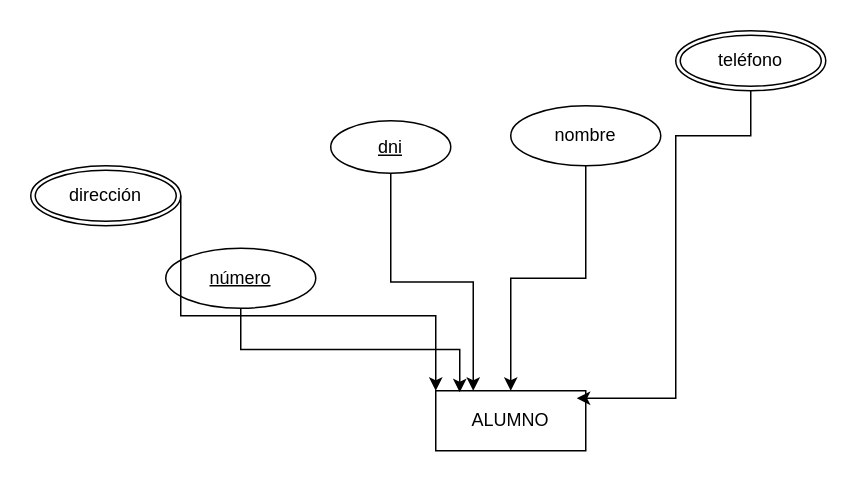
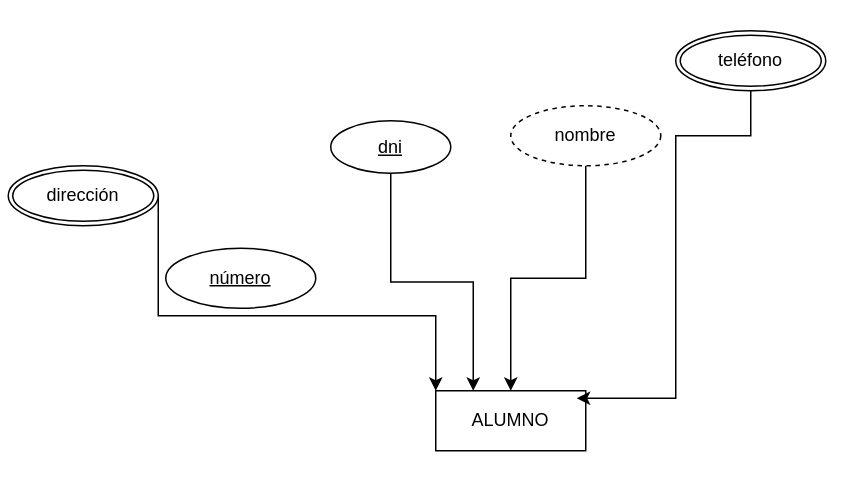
node "nombre": style solid -> dashed
node "dirección": moved (106, 196) -> (83, 196)
edge "número" -> "ALUMNO": removed
